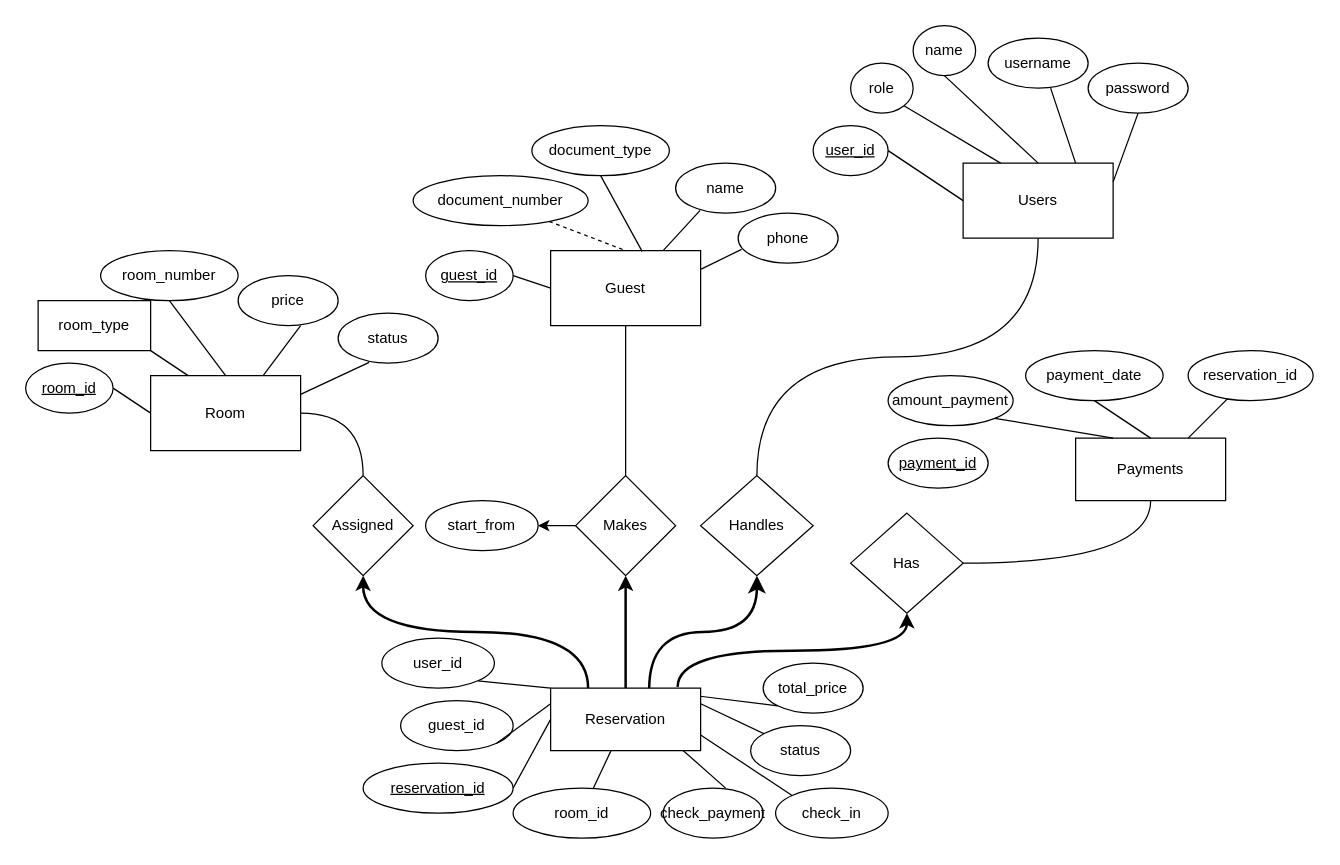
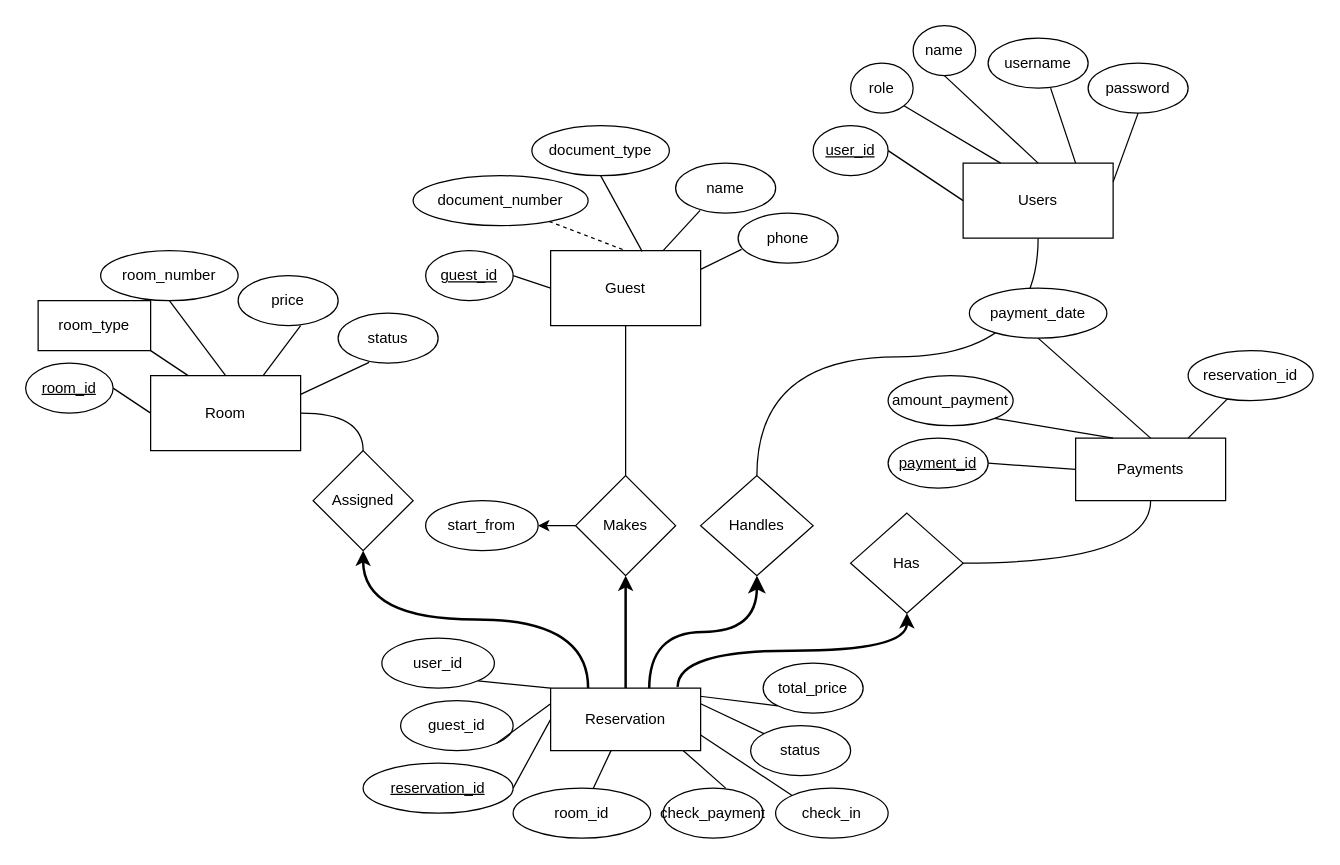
node "payment_date": moved (1094, 376) -> (1038, 313)
edge "payment_id" -- "Payments": added
node "Assigned": moved (363, 526) -> (363, 501)
